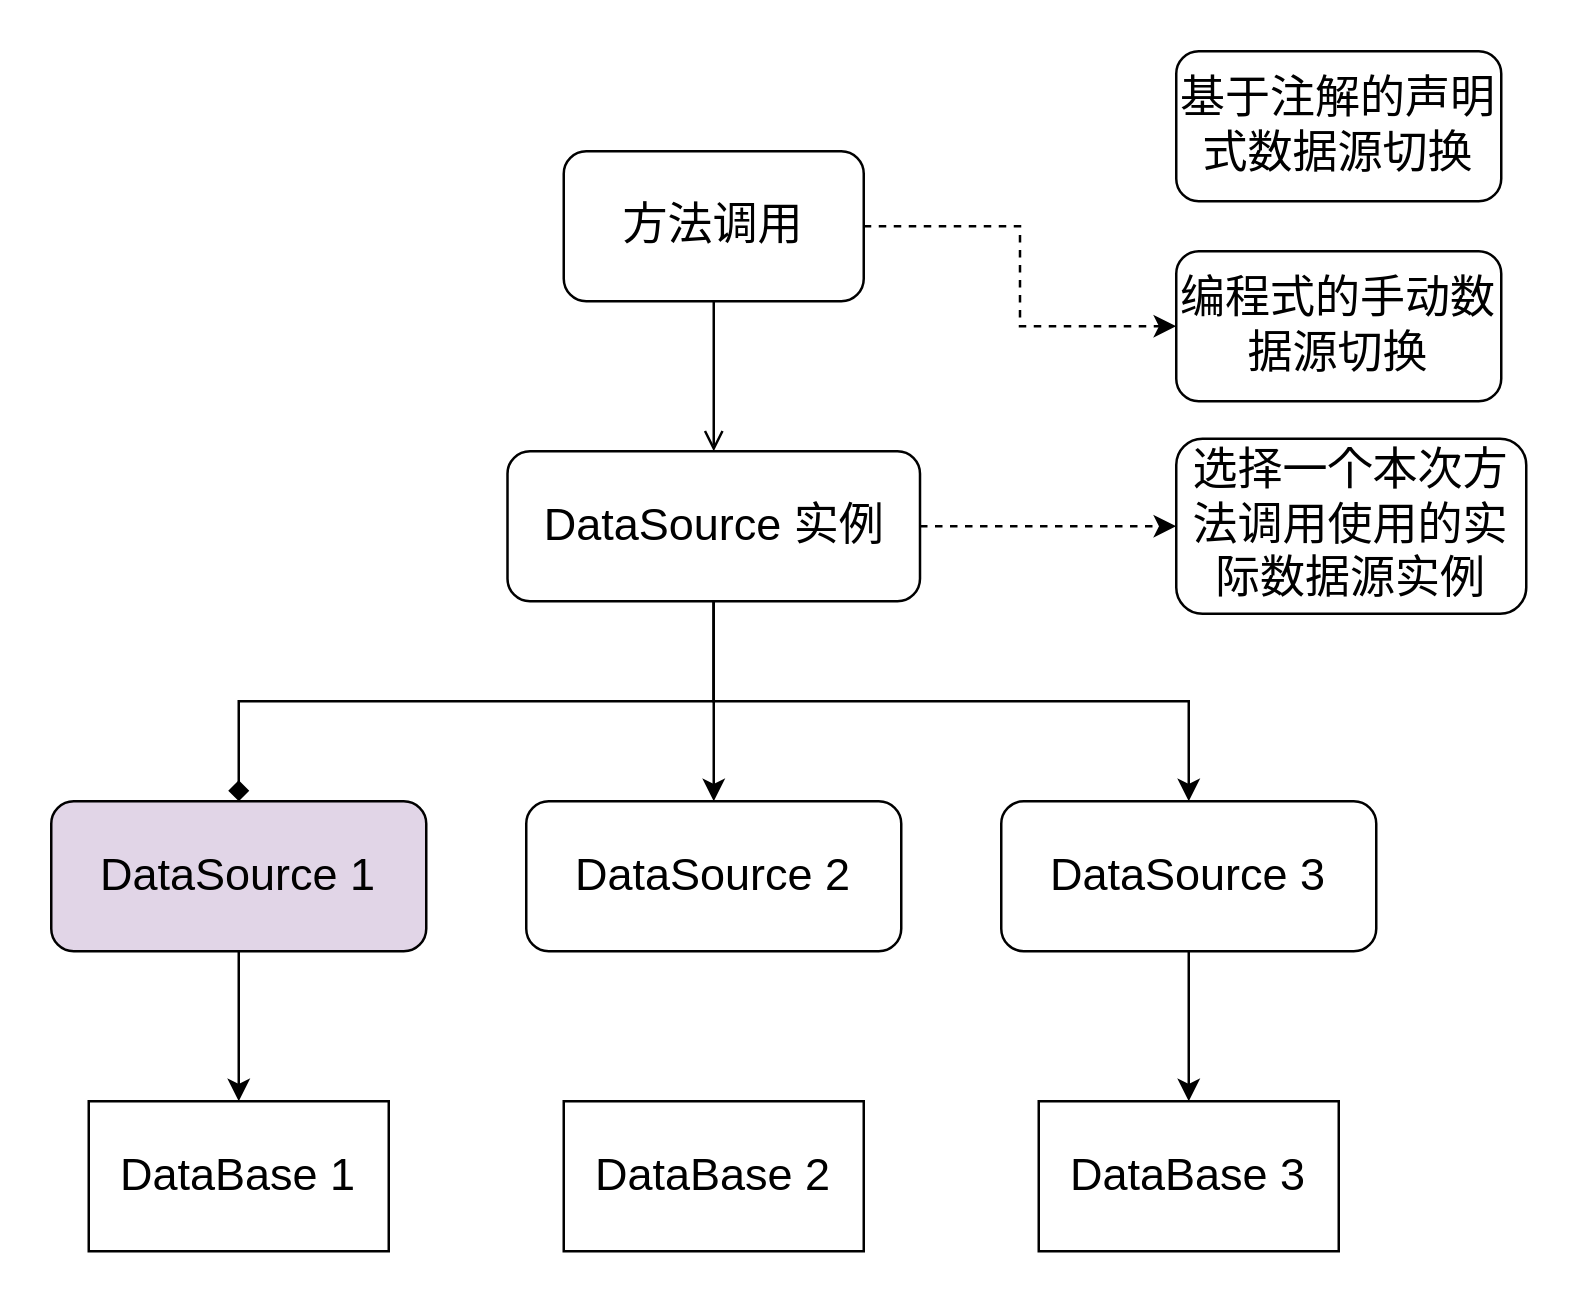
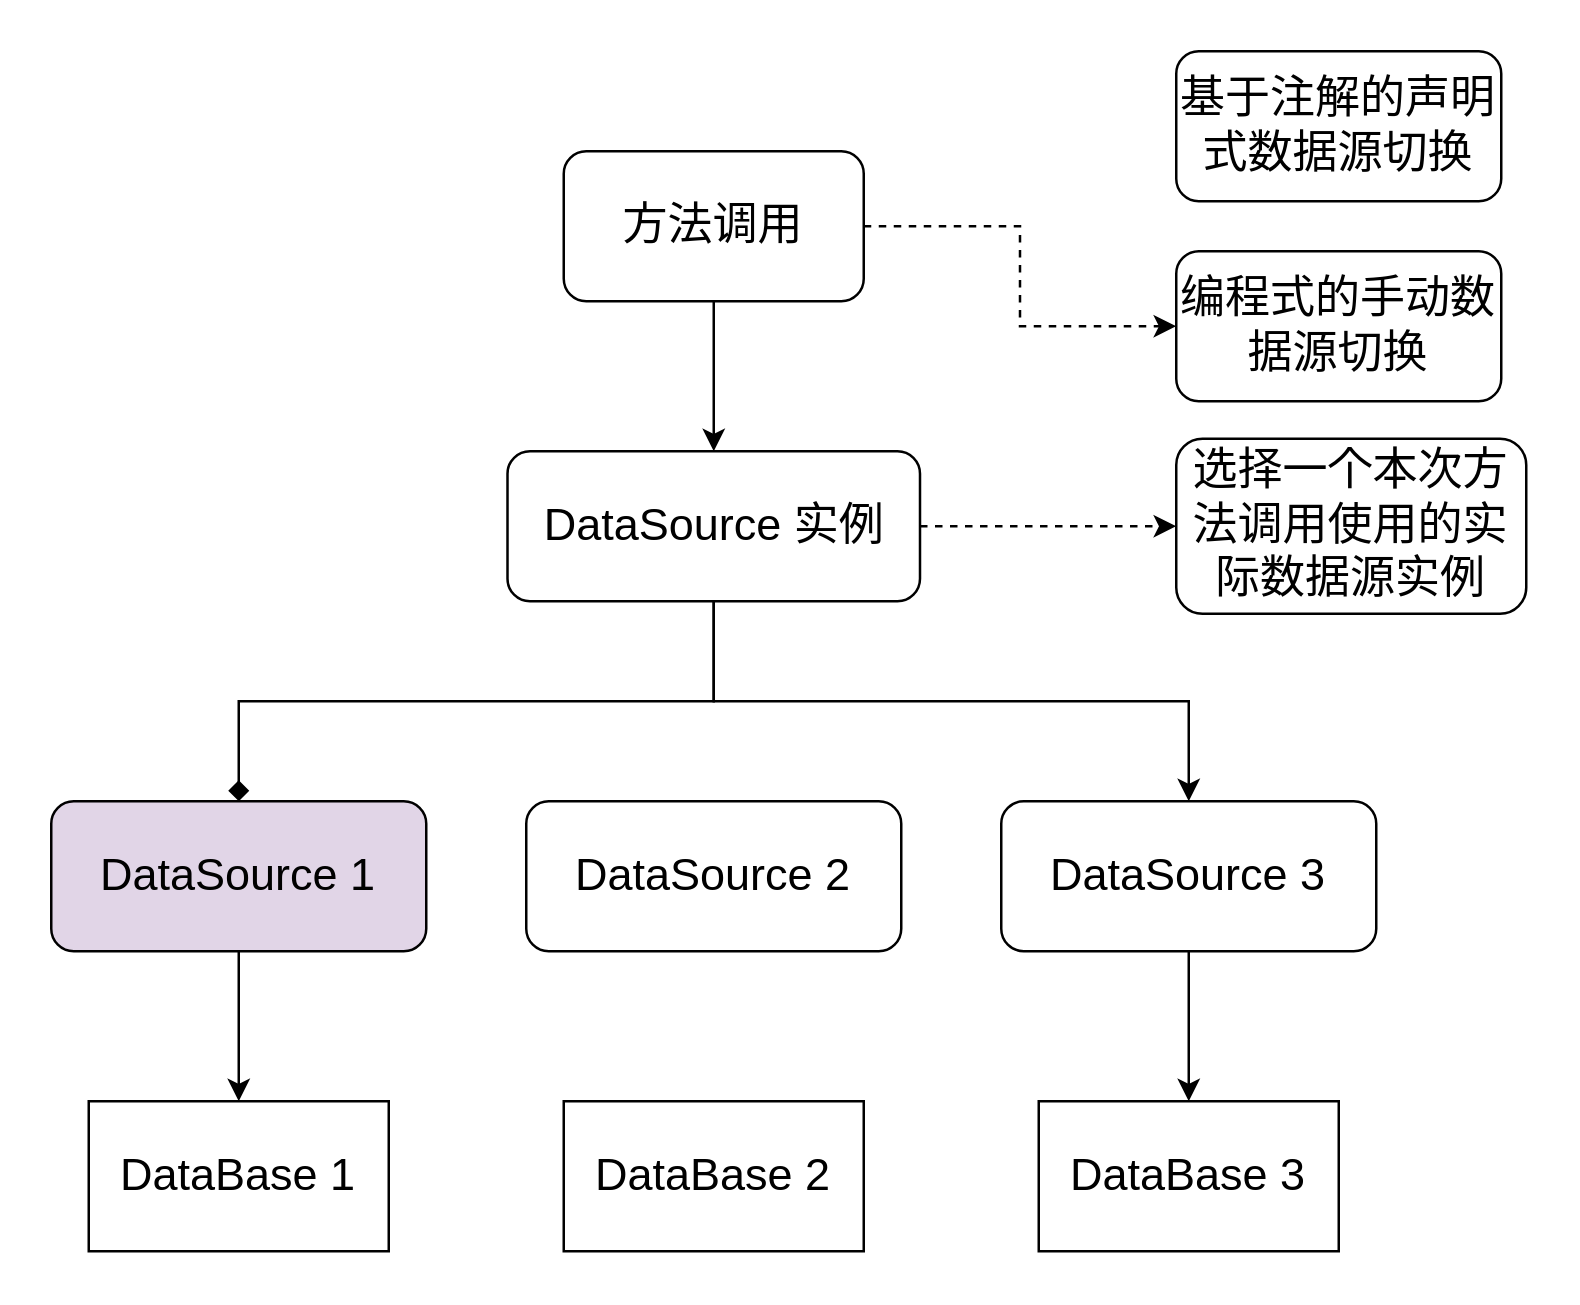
edge "方法调用" -> "DataSource 实例": arrowhead open -> classic
edge "DataSource 实例" -> "DataSource 2": removed
